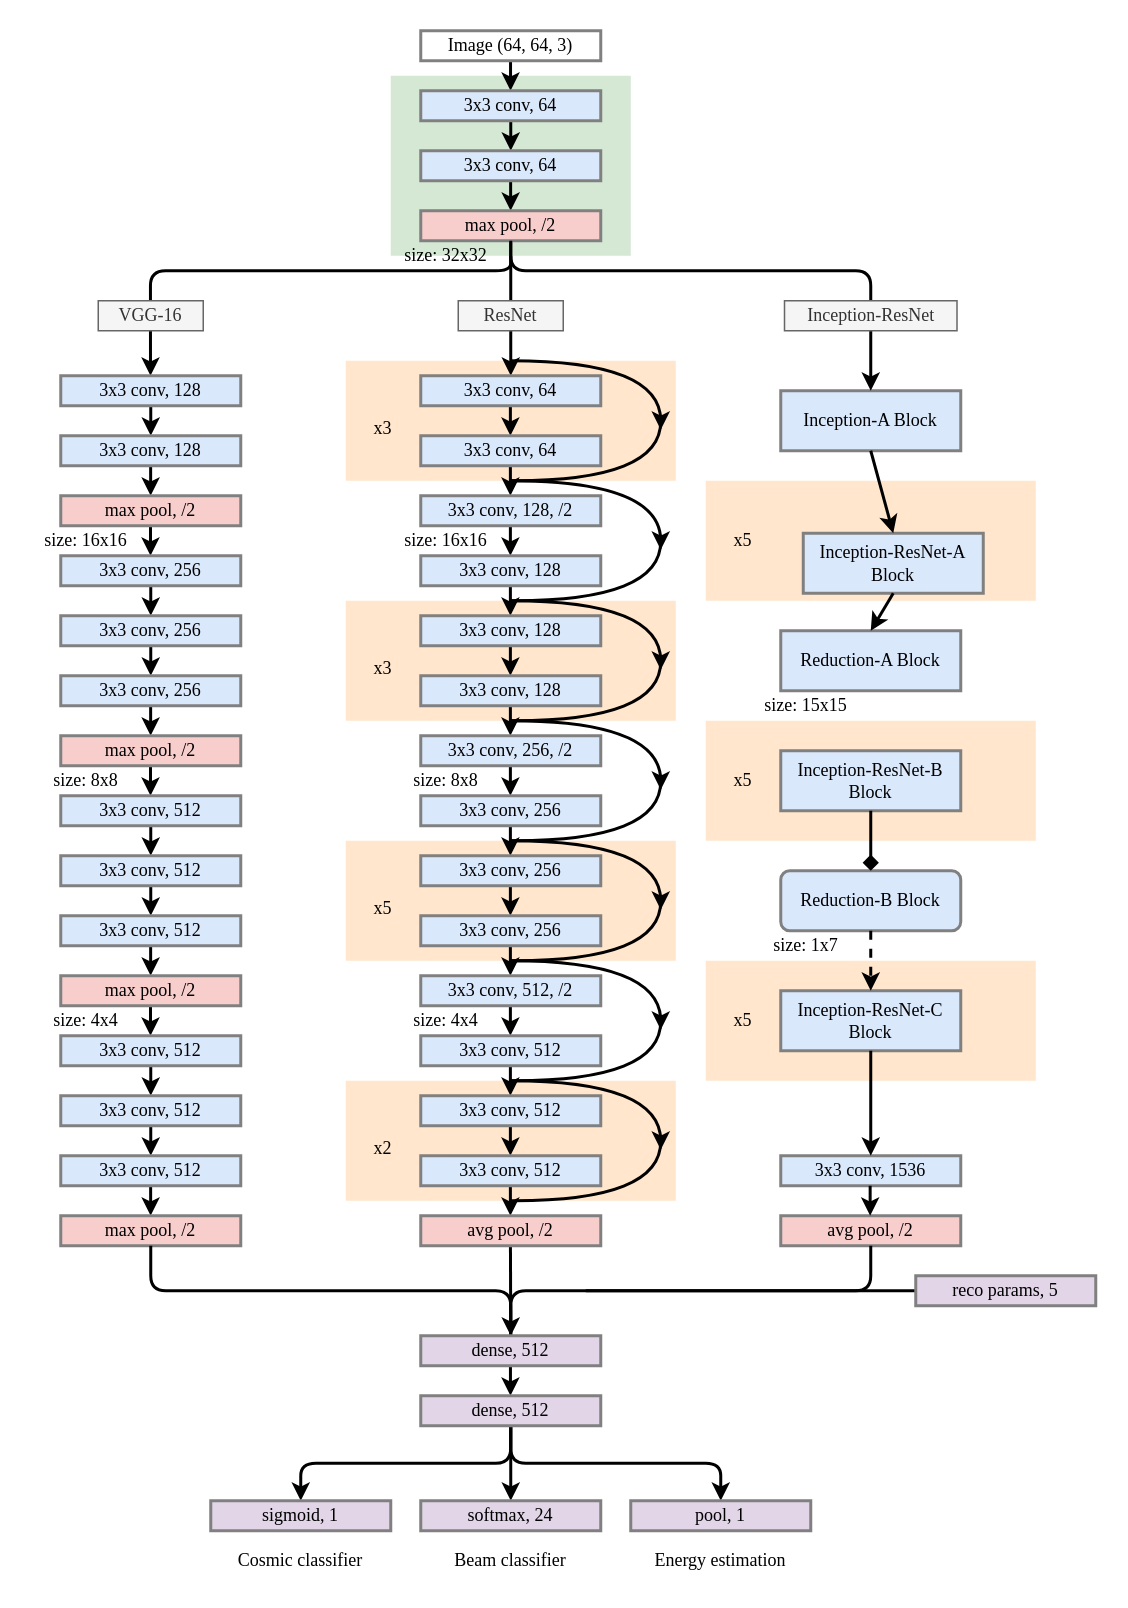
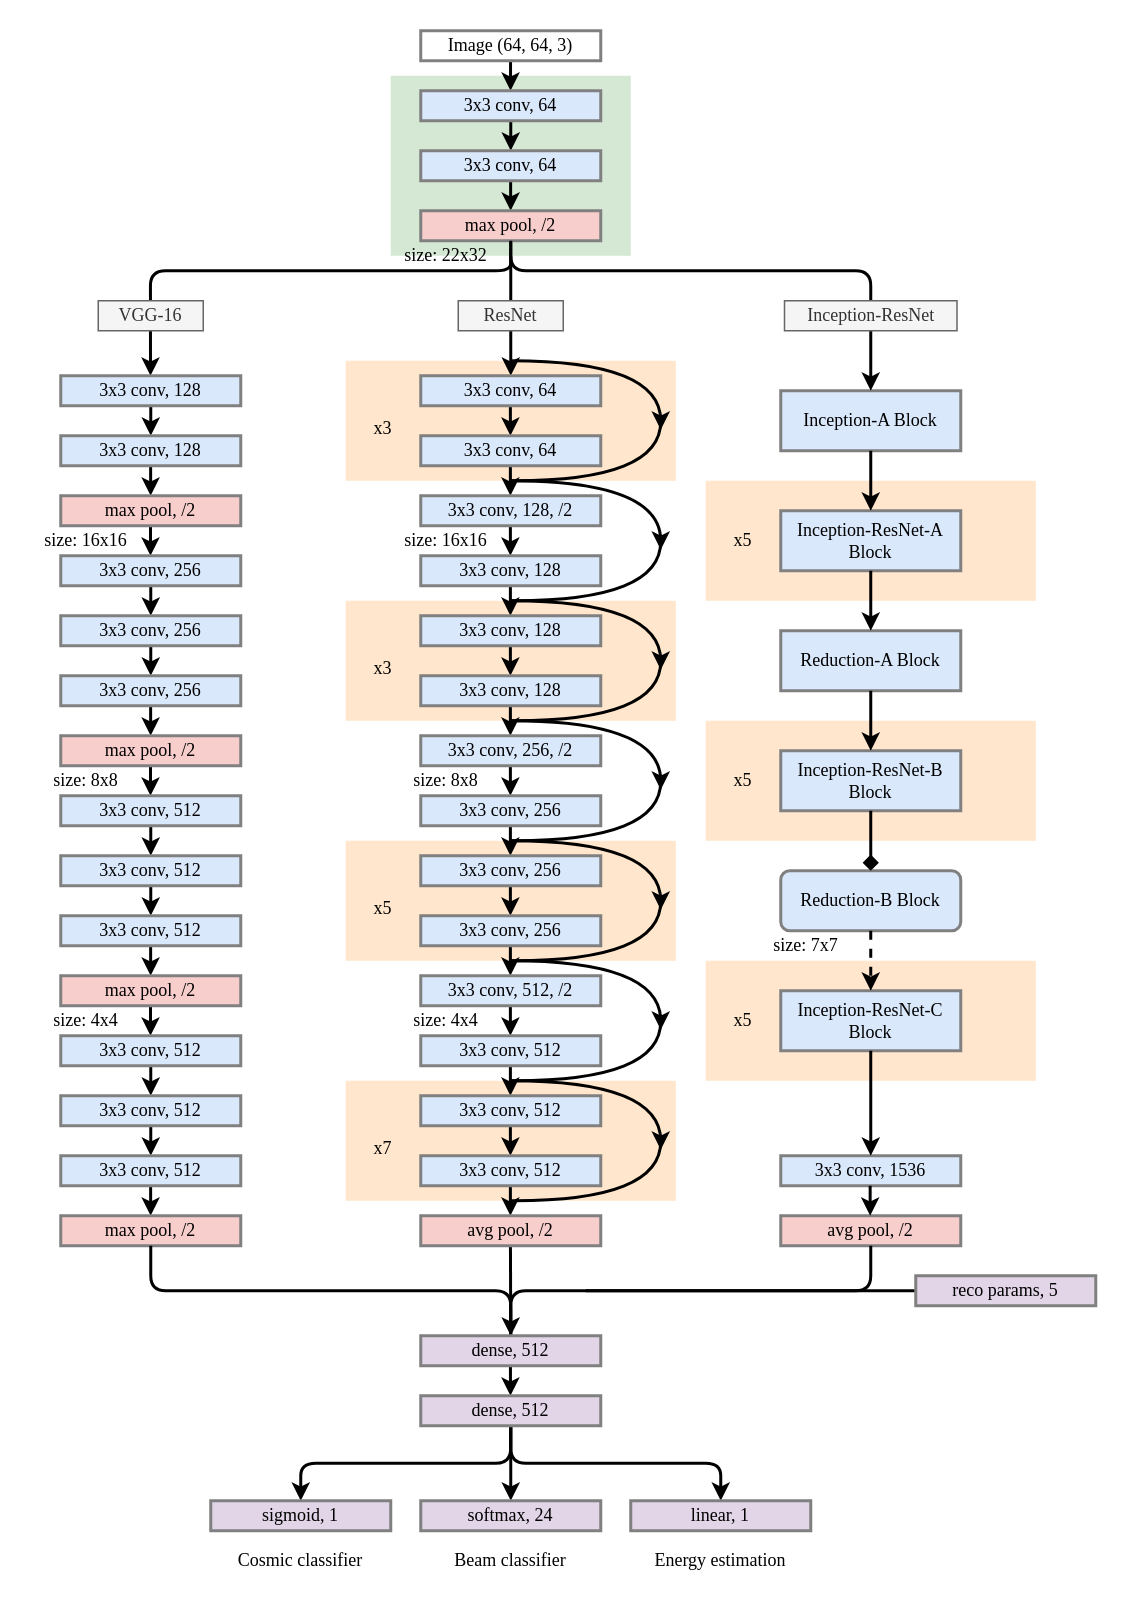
node "size: 32x32": label "size: 32x32" -> "size: 22x32"
node "Inception-ResNet-A Block": moved (893, 563) -> (871, 541)
node "size: 15x15": removed
edge "Reduction-A Block" -> "Inception-ResNet-B Block": added
node "size: 1x7": label "size: 1x7" -> "size: 7x7"
node "x2": label "x2" -> "x7"
node "pool, 1": label "pool, 1" -> "linear, 1"
